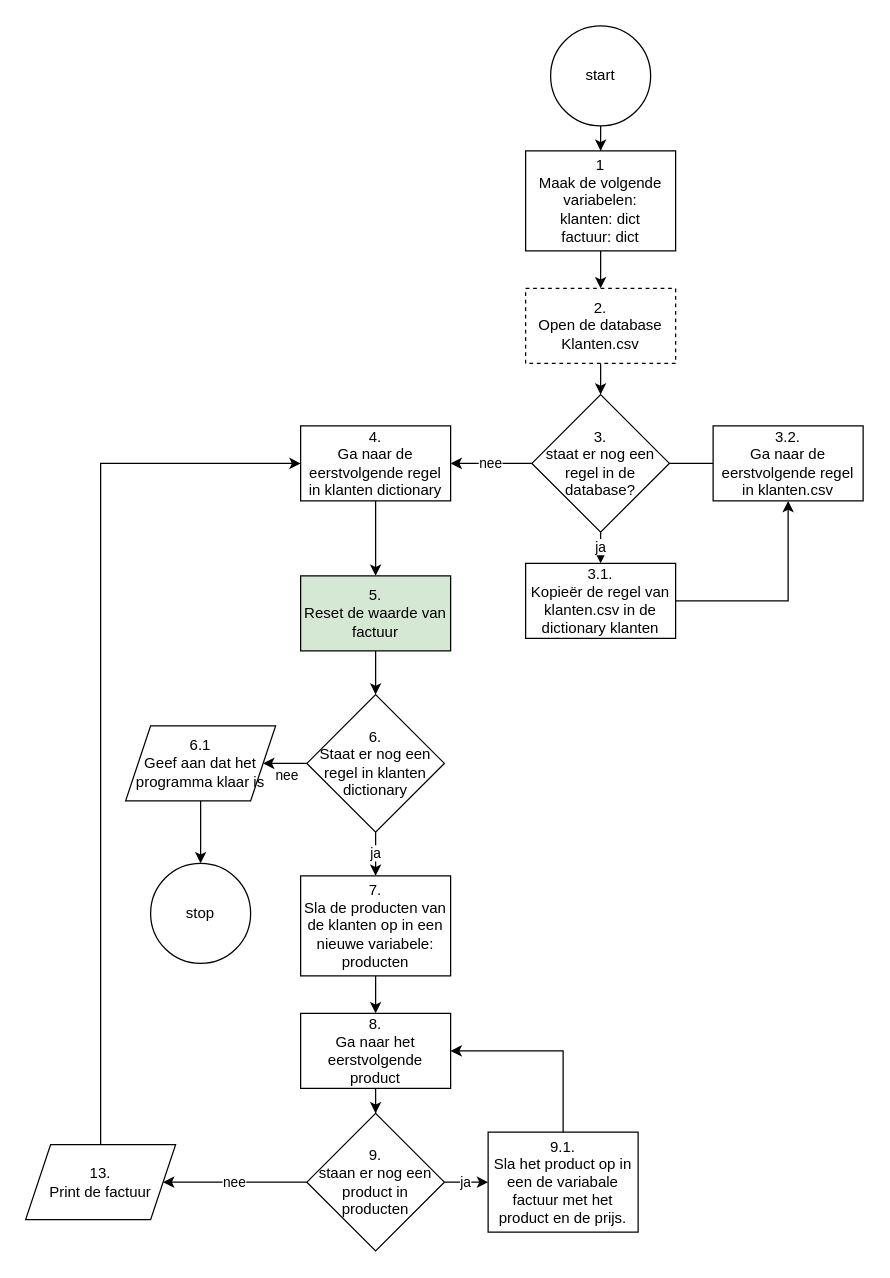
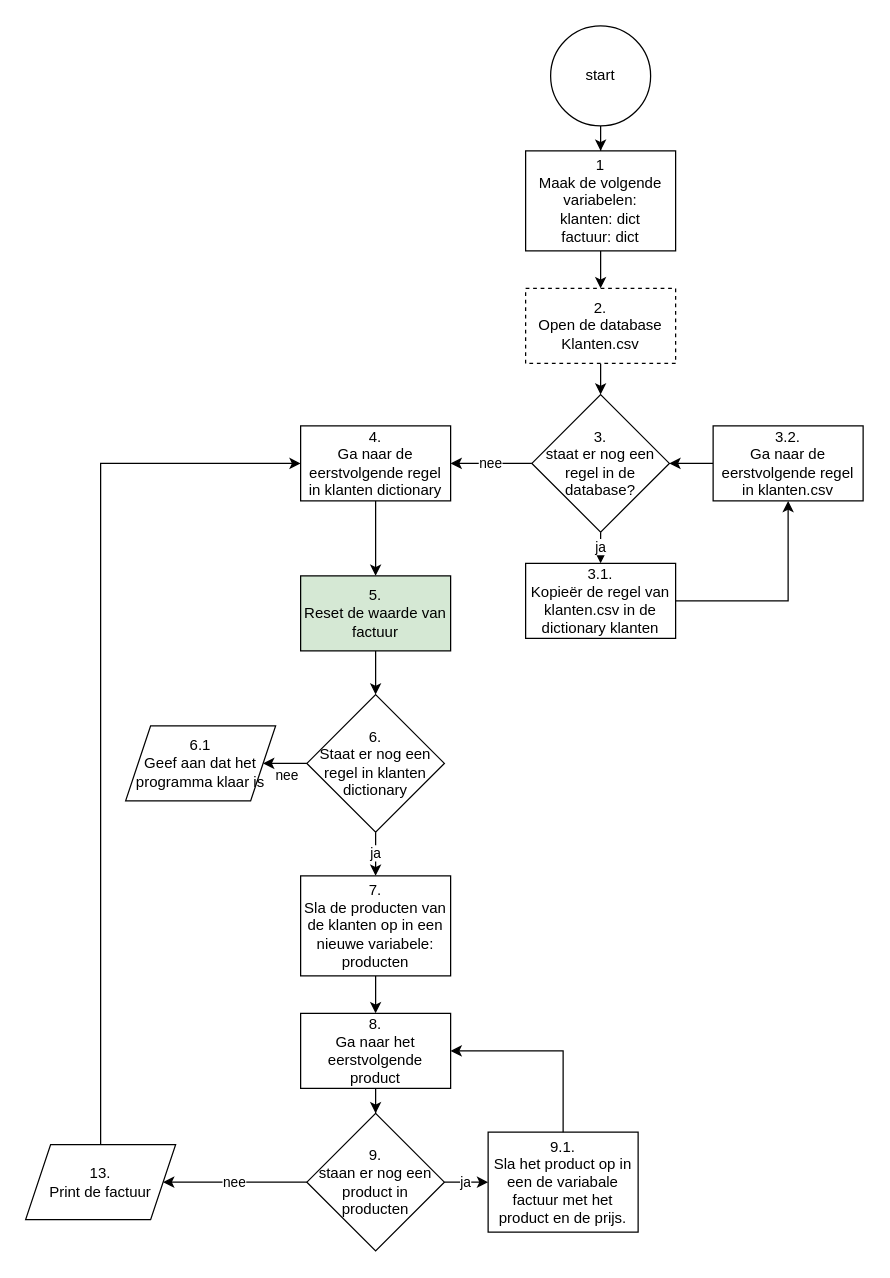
edge "3. staat er nog een regel in de database?" -- "3.2. Ga naar de eerstvolgende regel in klanten.csv": arrowhead none -> classic
edge "6.1 Geef aan dat het programma klaar is" -> "stop": removed
node "stop": removed
